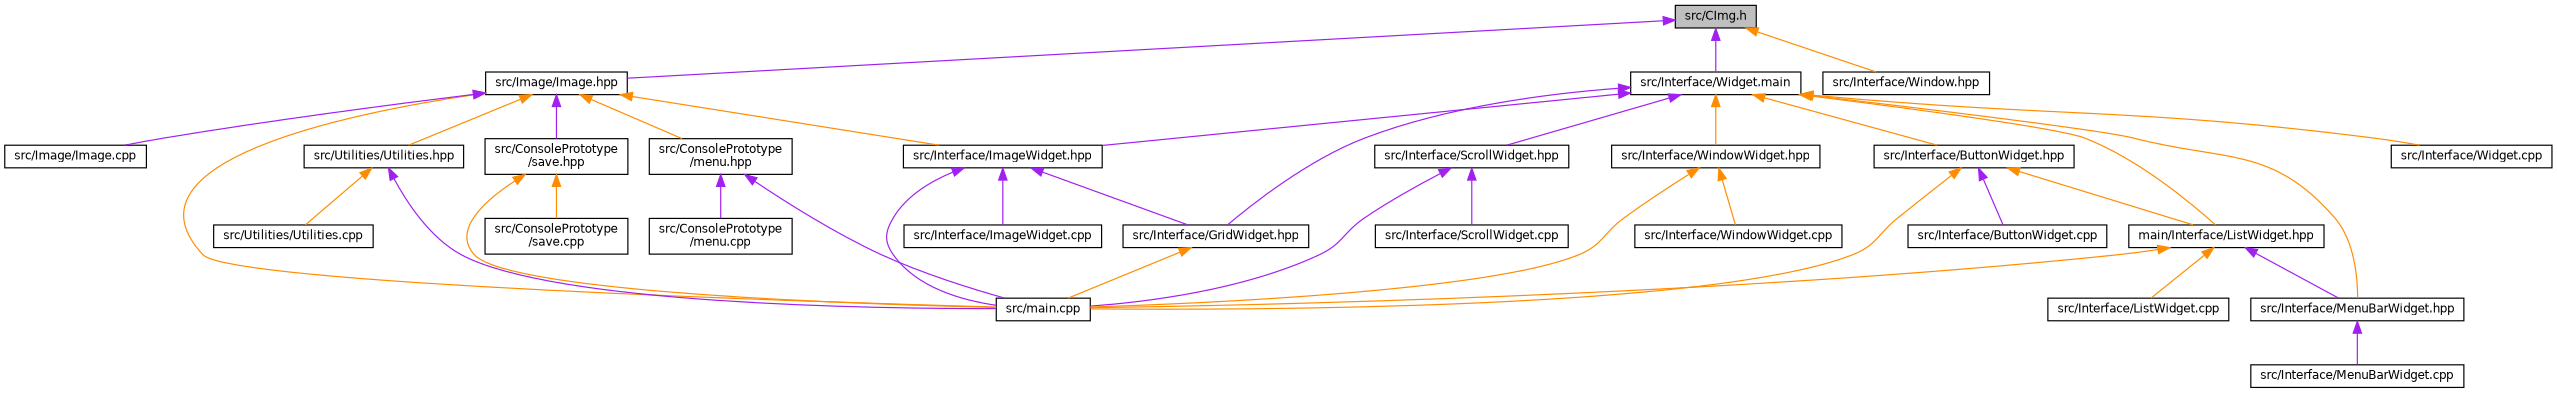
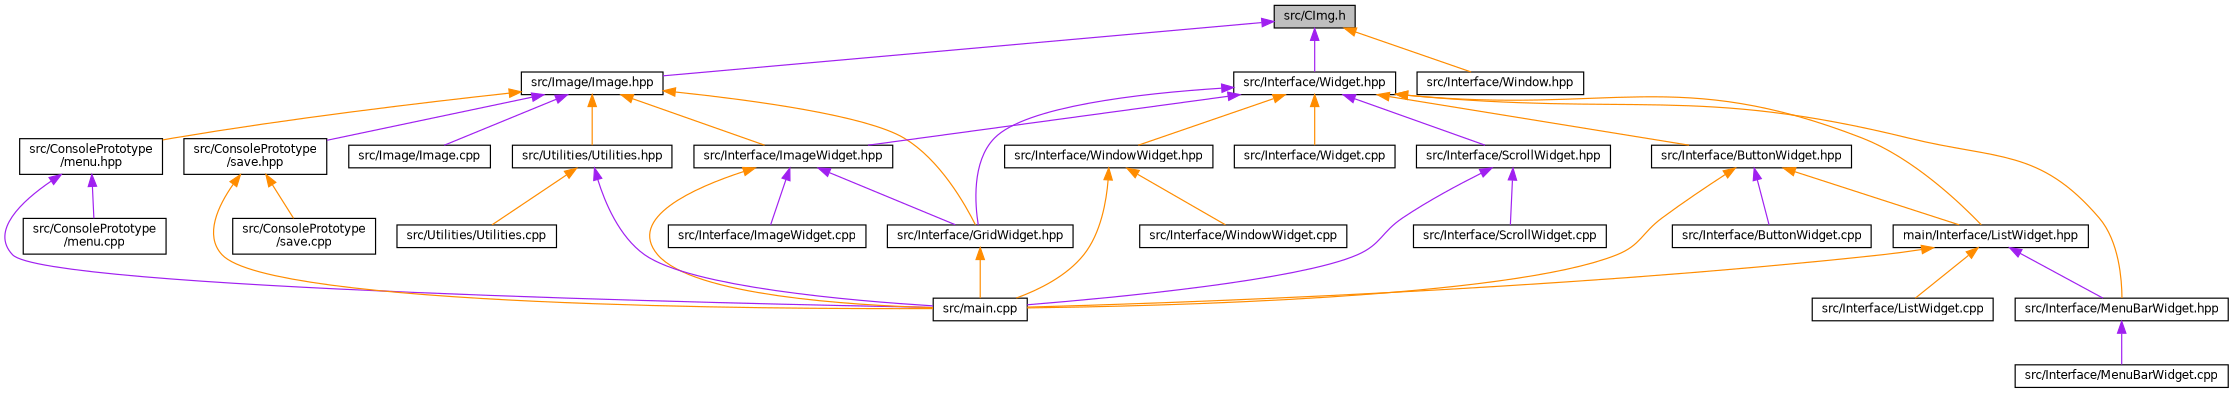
node "src/Interface/Widget.main": label "src/Interface/Widget.main" -> "src/Interface/Widget.hpp"
edge "src/main.cpp" -> "src/Interface/ImageWidget.hpp": color purple -> darkorange
edge "src/main.cpp" -> "src/Image/Image.hpp": now "src/Interface/GridWidget.hpp" -> "src/Image/Image.hpp"
